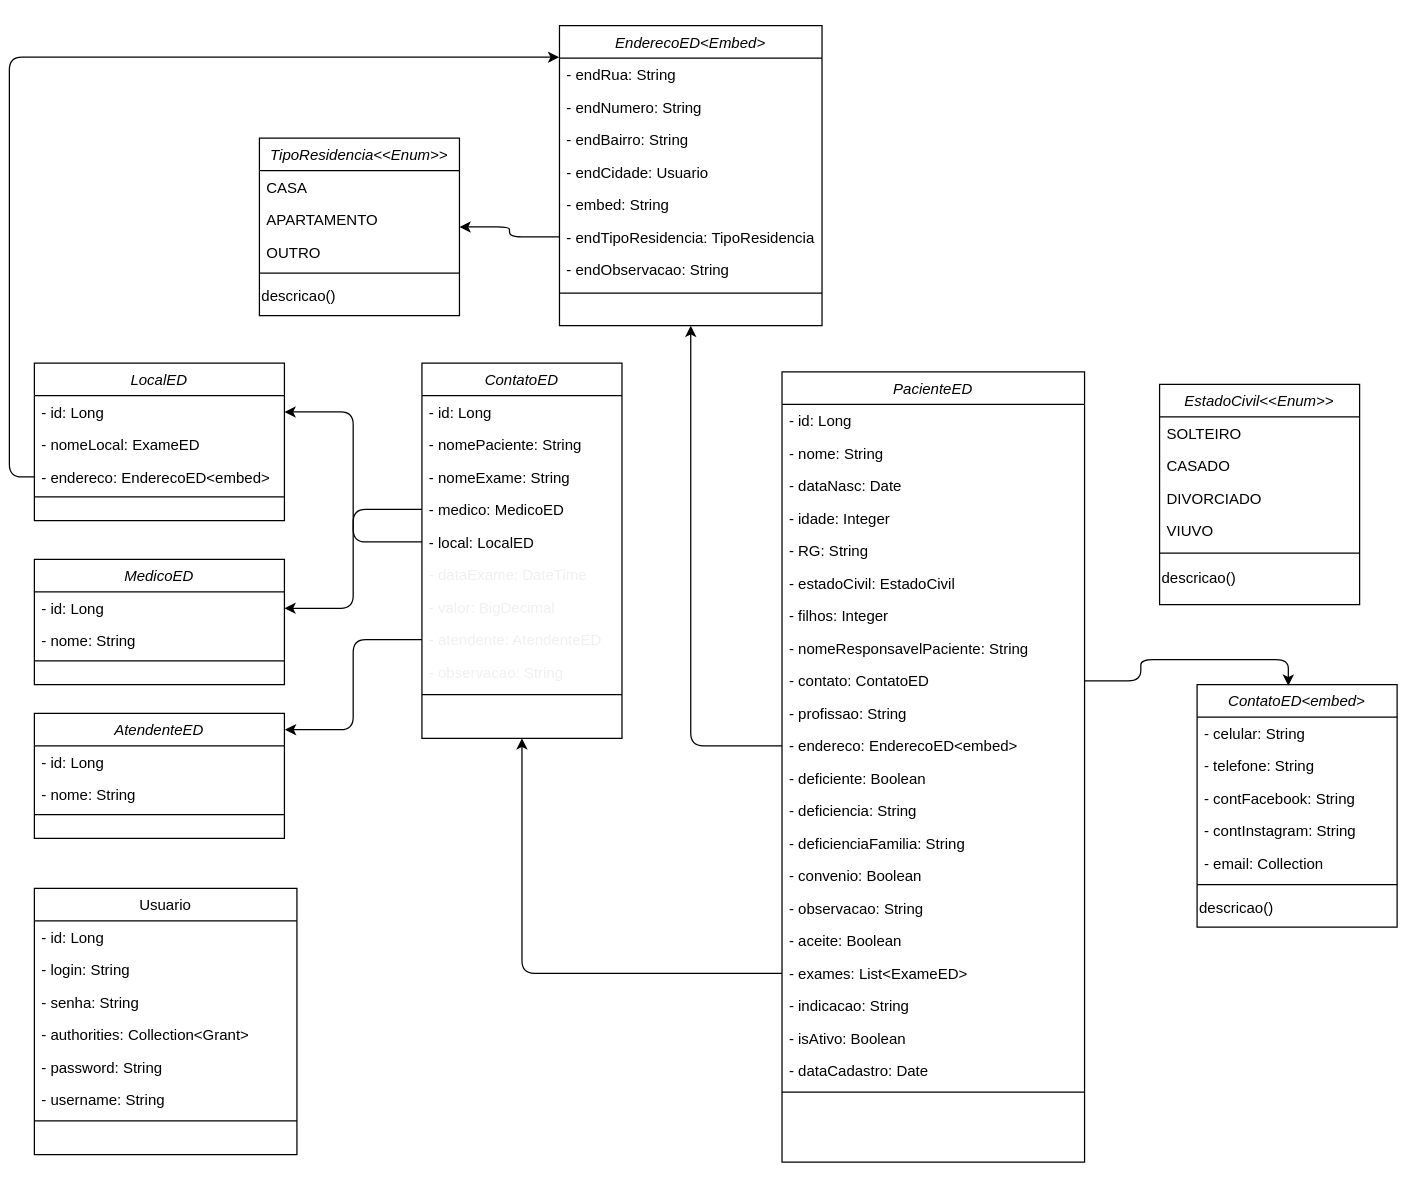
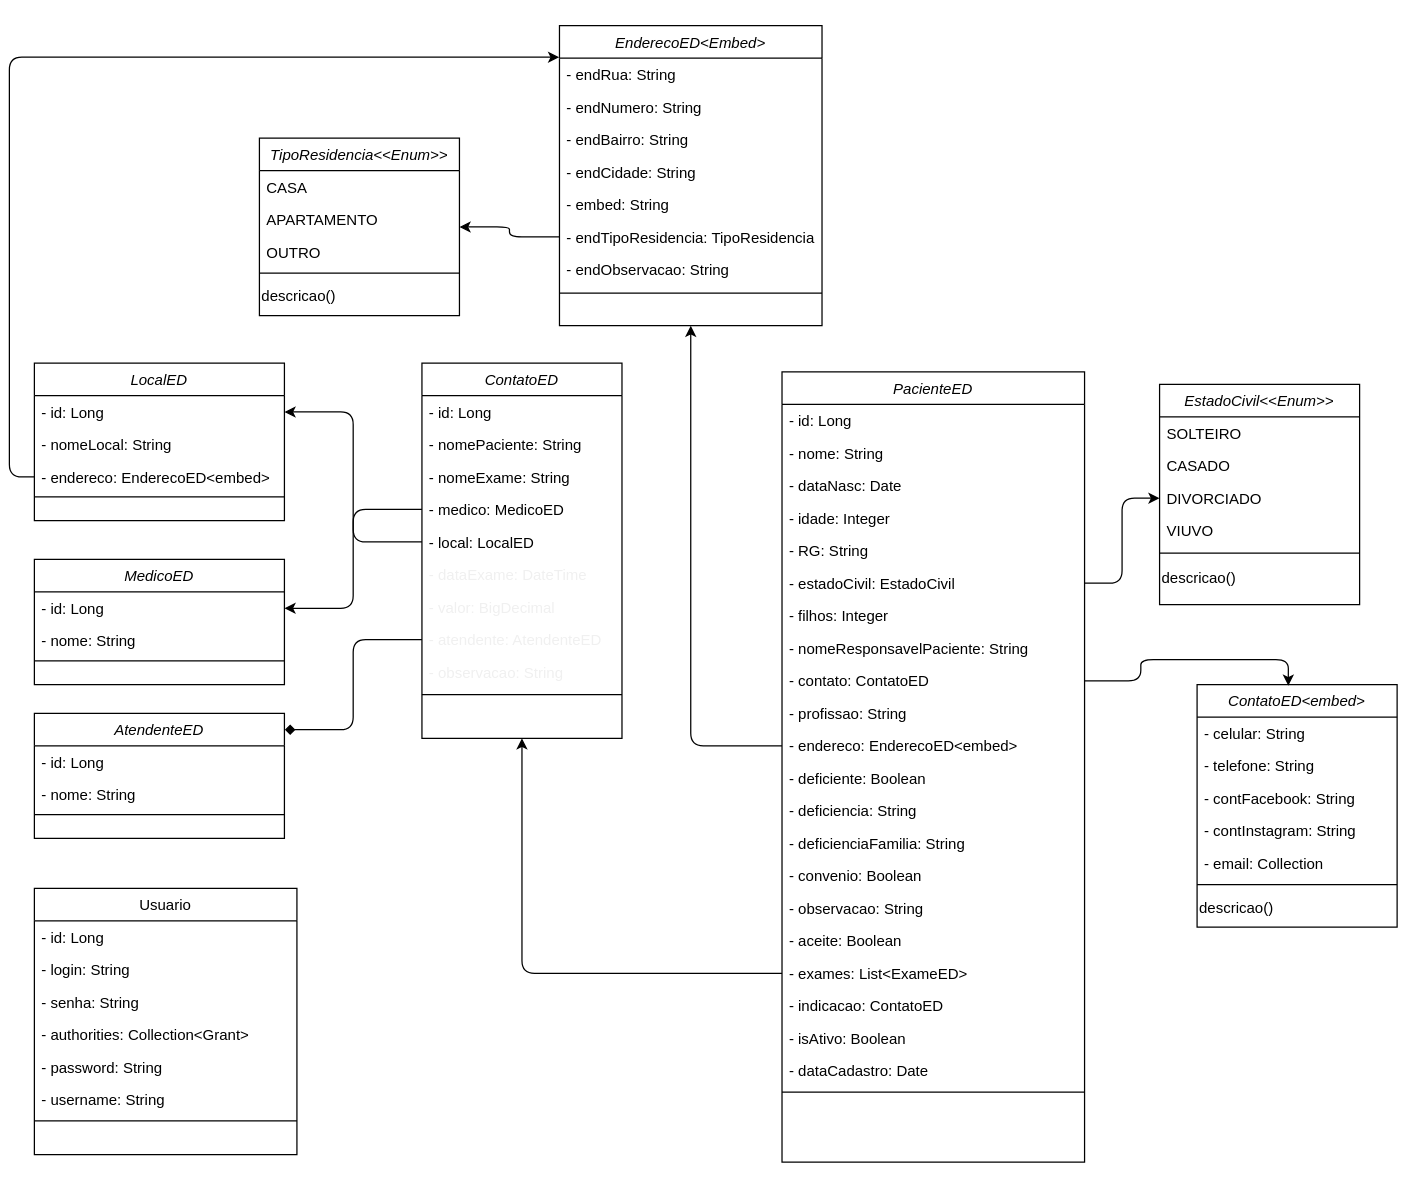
node "- endCidade: Usuario": label "- endCidade: Usuario" -> "- endCidade: String"
node "- nomeLocal: ExameED": label "- nomeLocal: ExameED" -> "- nomeLocal: String"
edge "- estadoCivil: EstadoCivil" -> "DIVORCIADO": added
edge "- atendente: AtendenteED" -> "AtendenteED": arrowhead classic -> diamond
node "- indicacao: String": label "- indicacao: String" -> "- indicacao: ContatoED"
